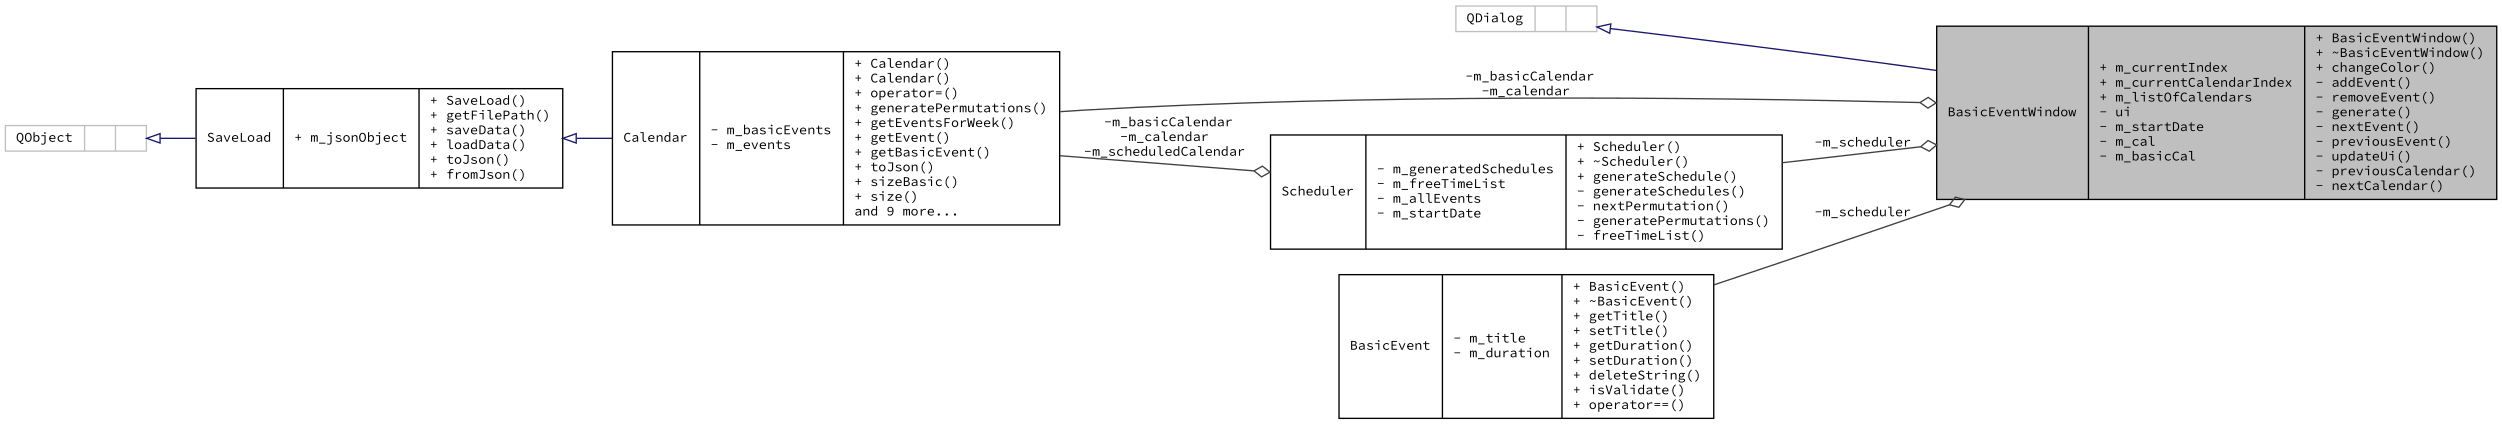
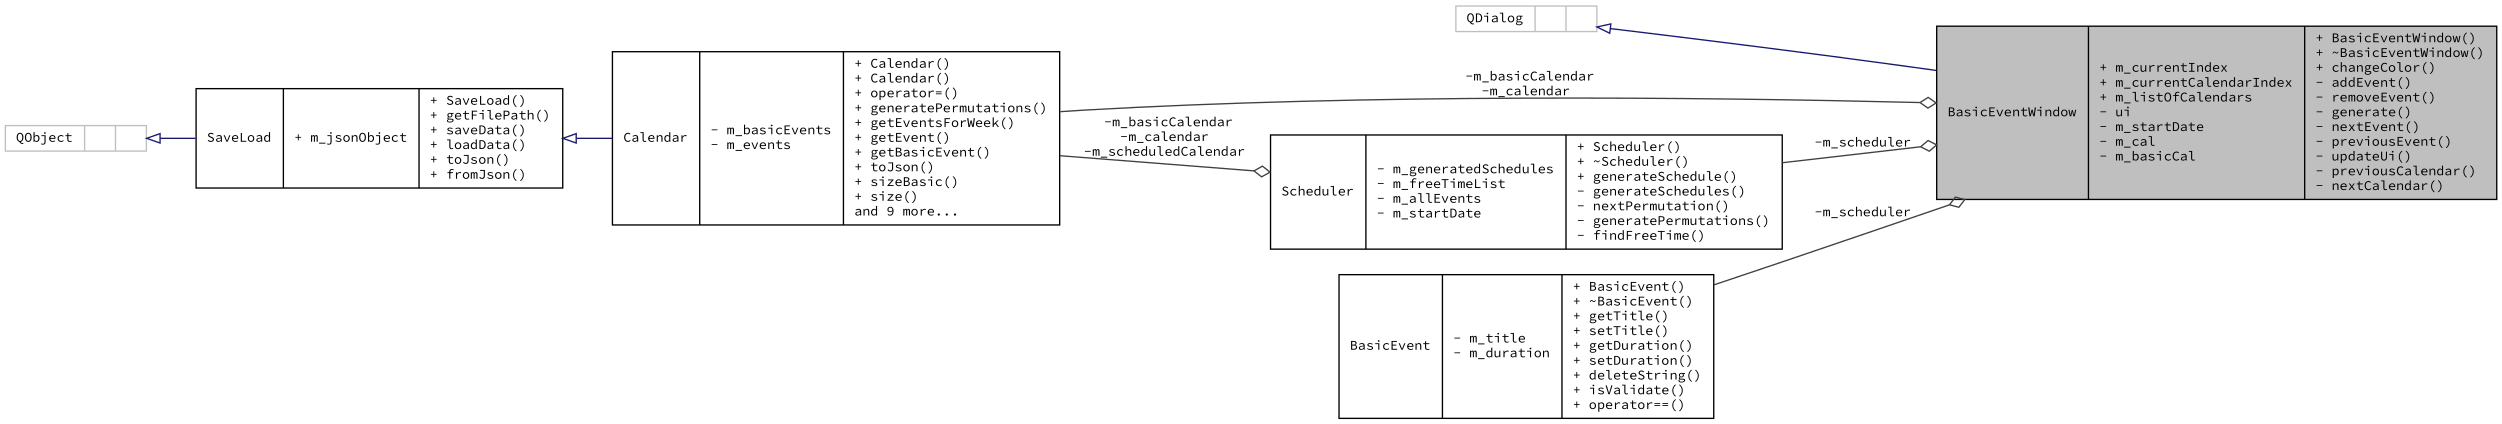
node "Scheduler": text "- freeTimeList()" -> "- findFreeTime()"
